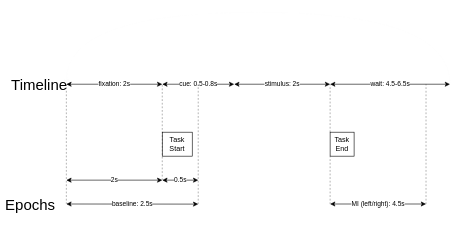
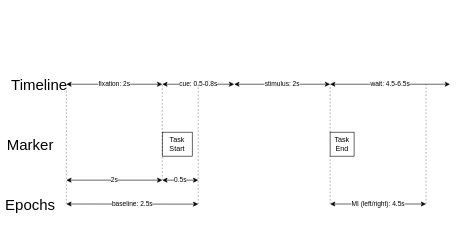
node "Marker": added
